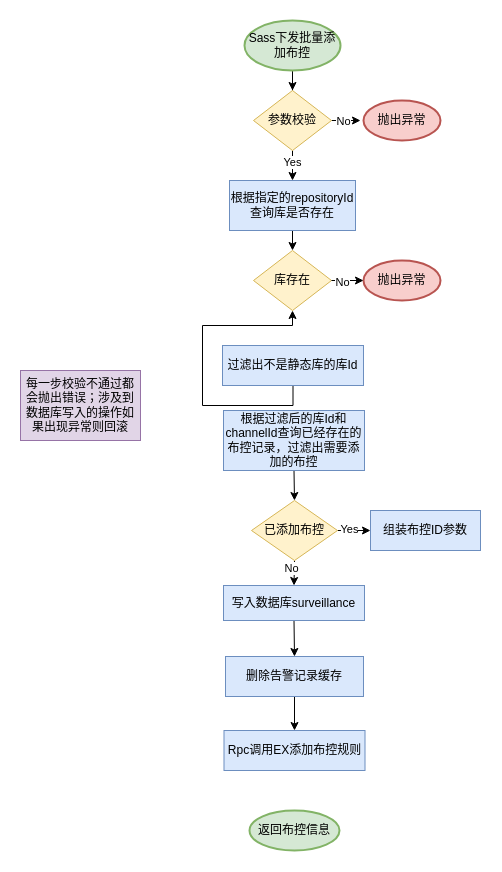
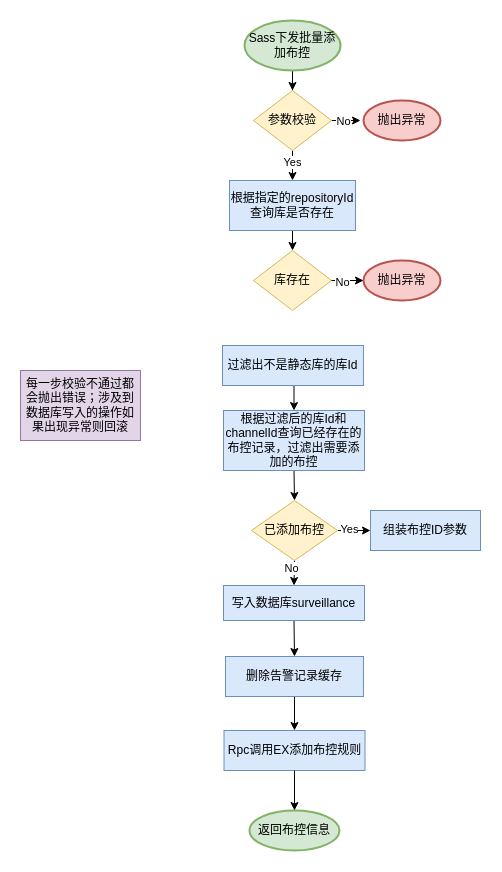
edge "过滤出不是静态库的库Id" -> "库存在": now "过滤出不是静态库的库Id" -> "根据过滤后的库Id和channelId查询已经存在的布控记录，过滤出需要添加的布控"
edge "Rpc调用EX添加布控规则" -> "返回布控信息": added
